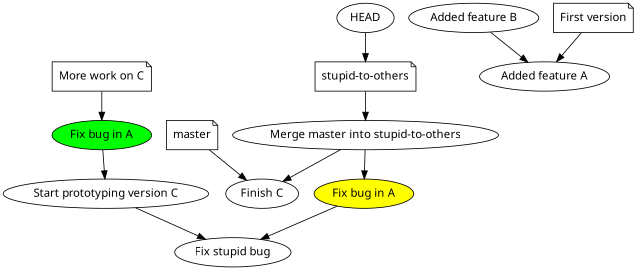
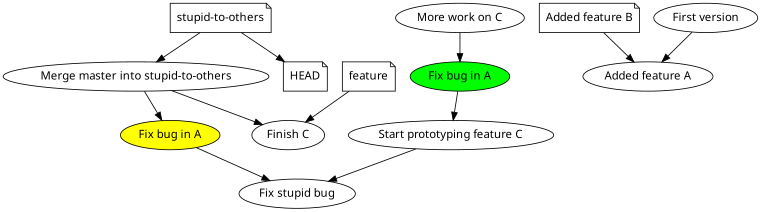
node "HEAD": shape ellipse -> note
node "Added feature B": shape ellipse -> note
node "First version": shape note -> ellipse
edge "HEAD" -> "stupid-to-others": reversed
node "More work on C": shape note -> ellipse
node "master": label "master" -> "feature"
node "Start prototyping version C": label "Start prototyping version C" -> "Start prototyping feature C"
